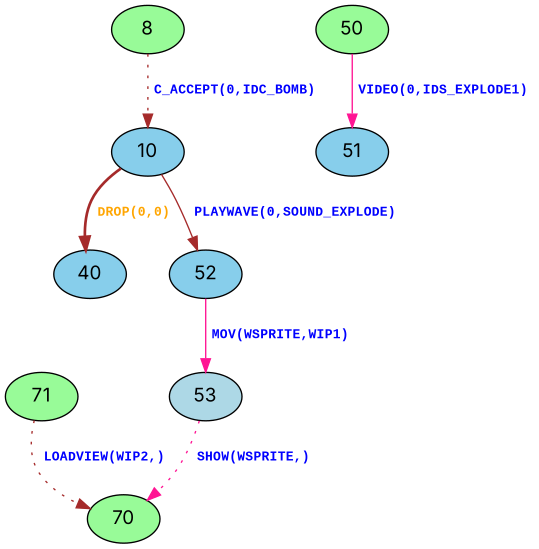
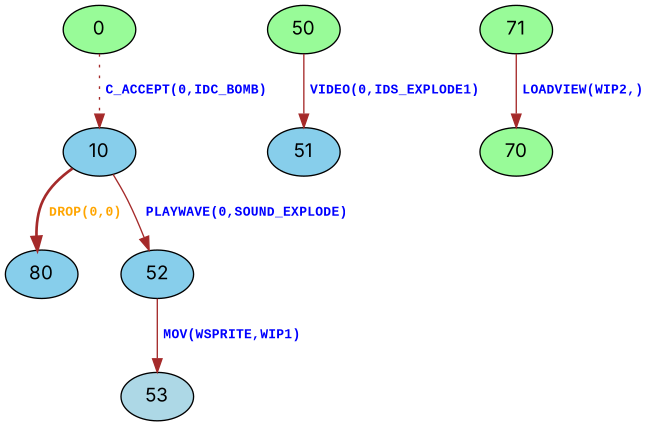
node "8": label "8" -> "0"
edge "50" -> "51": color deeppink -> brown
node "40": label "40" -> "80"
edge "52" -> "53": color deeppink -> brown
edge "53" -> "70": removed, label "SHOW(WSPRITE,)"
edge "71" -> "70": style dotted -> solid
